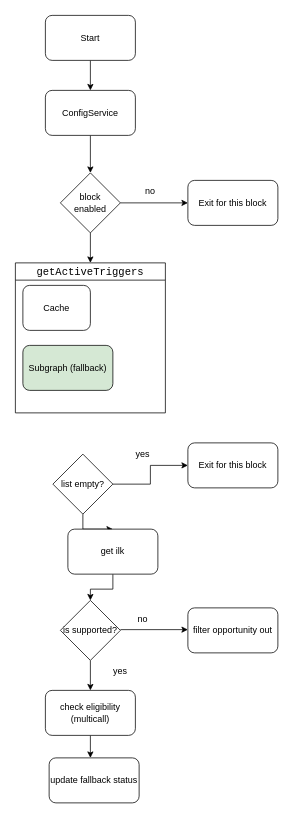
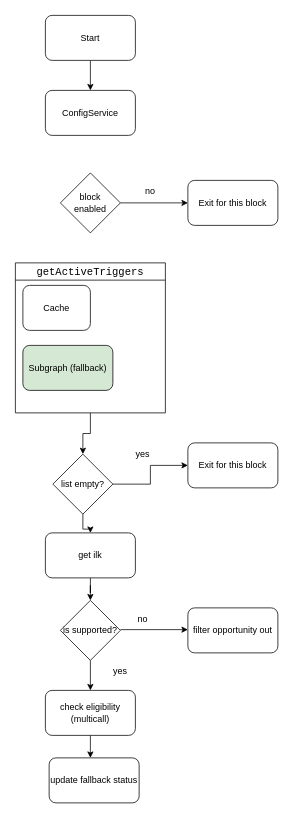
edge "ConfigService" -> "block enabled": removed
edge "block enabled" -> "getActiveTriggers": removed
edge "getActiveTriggers" -> "list empty?": added
node "get ilk": moved (113, 552) -> (90, 555)
